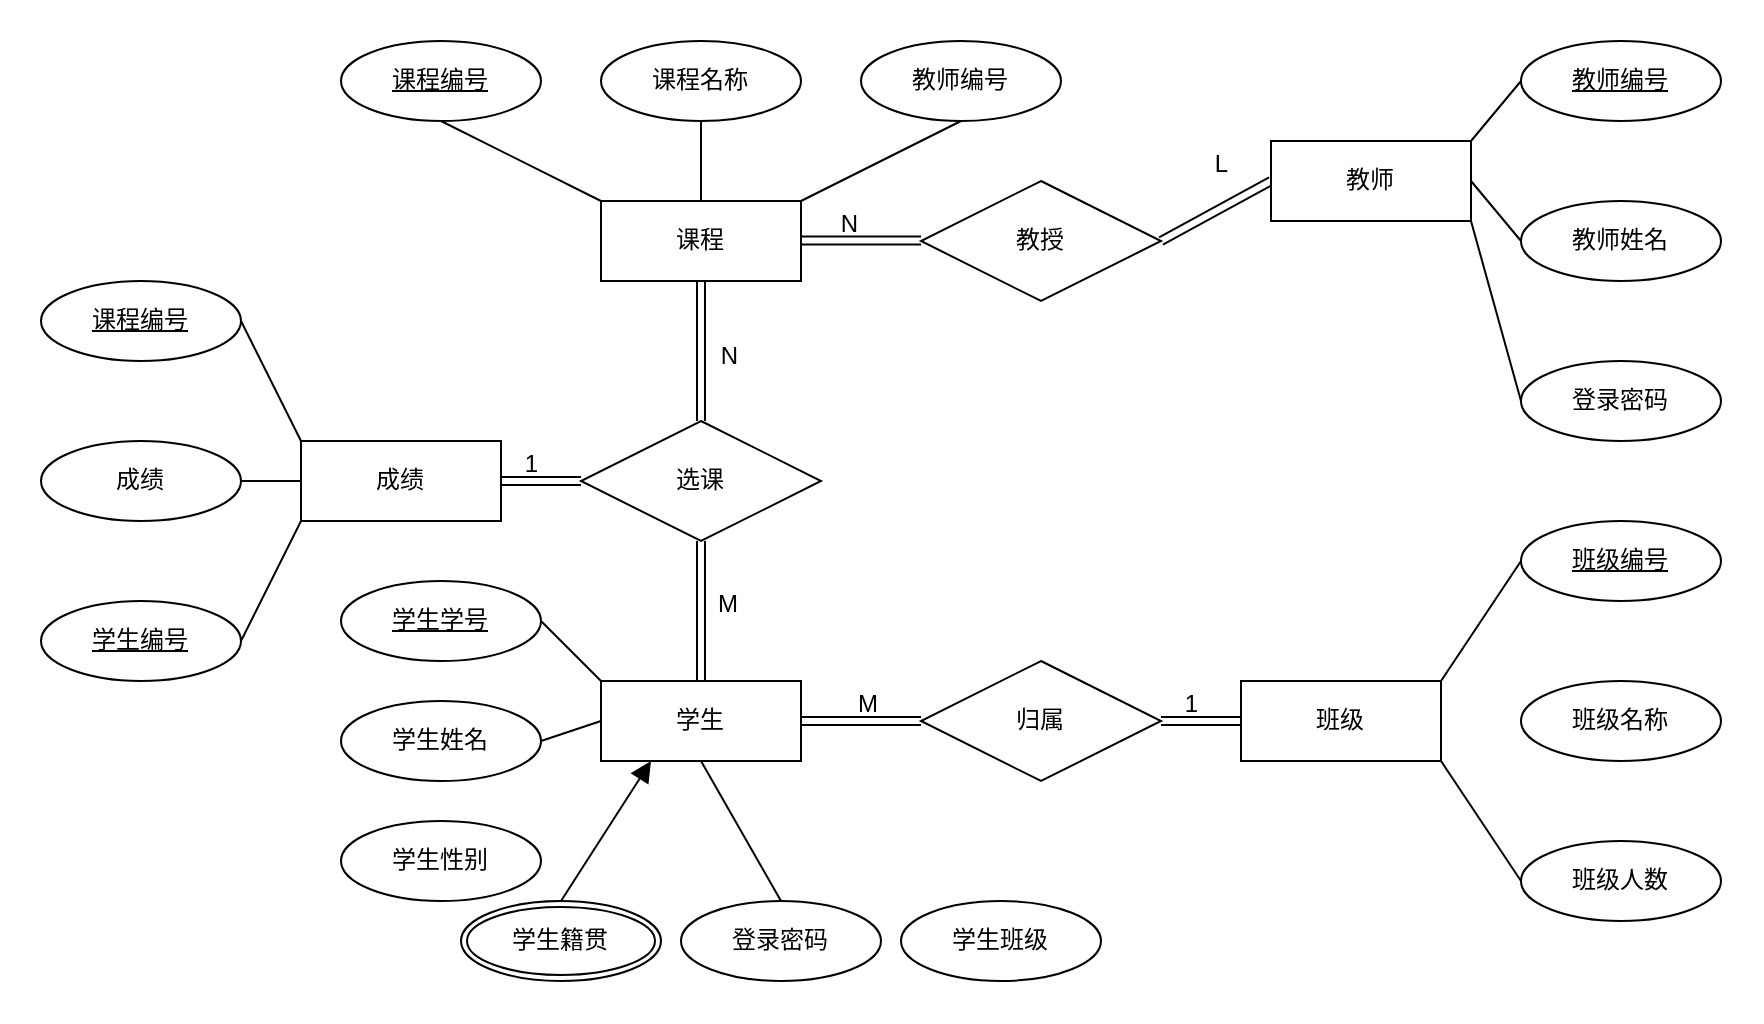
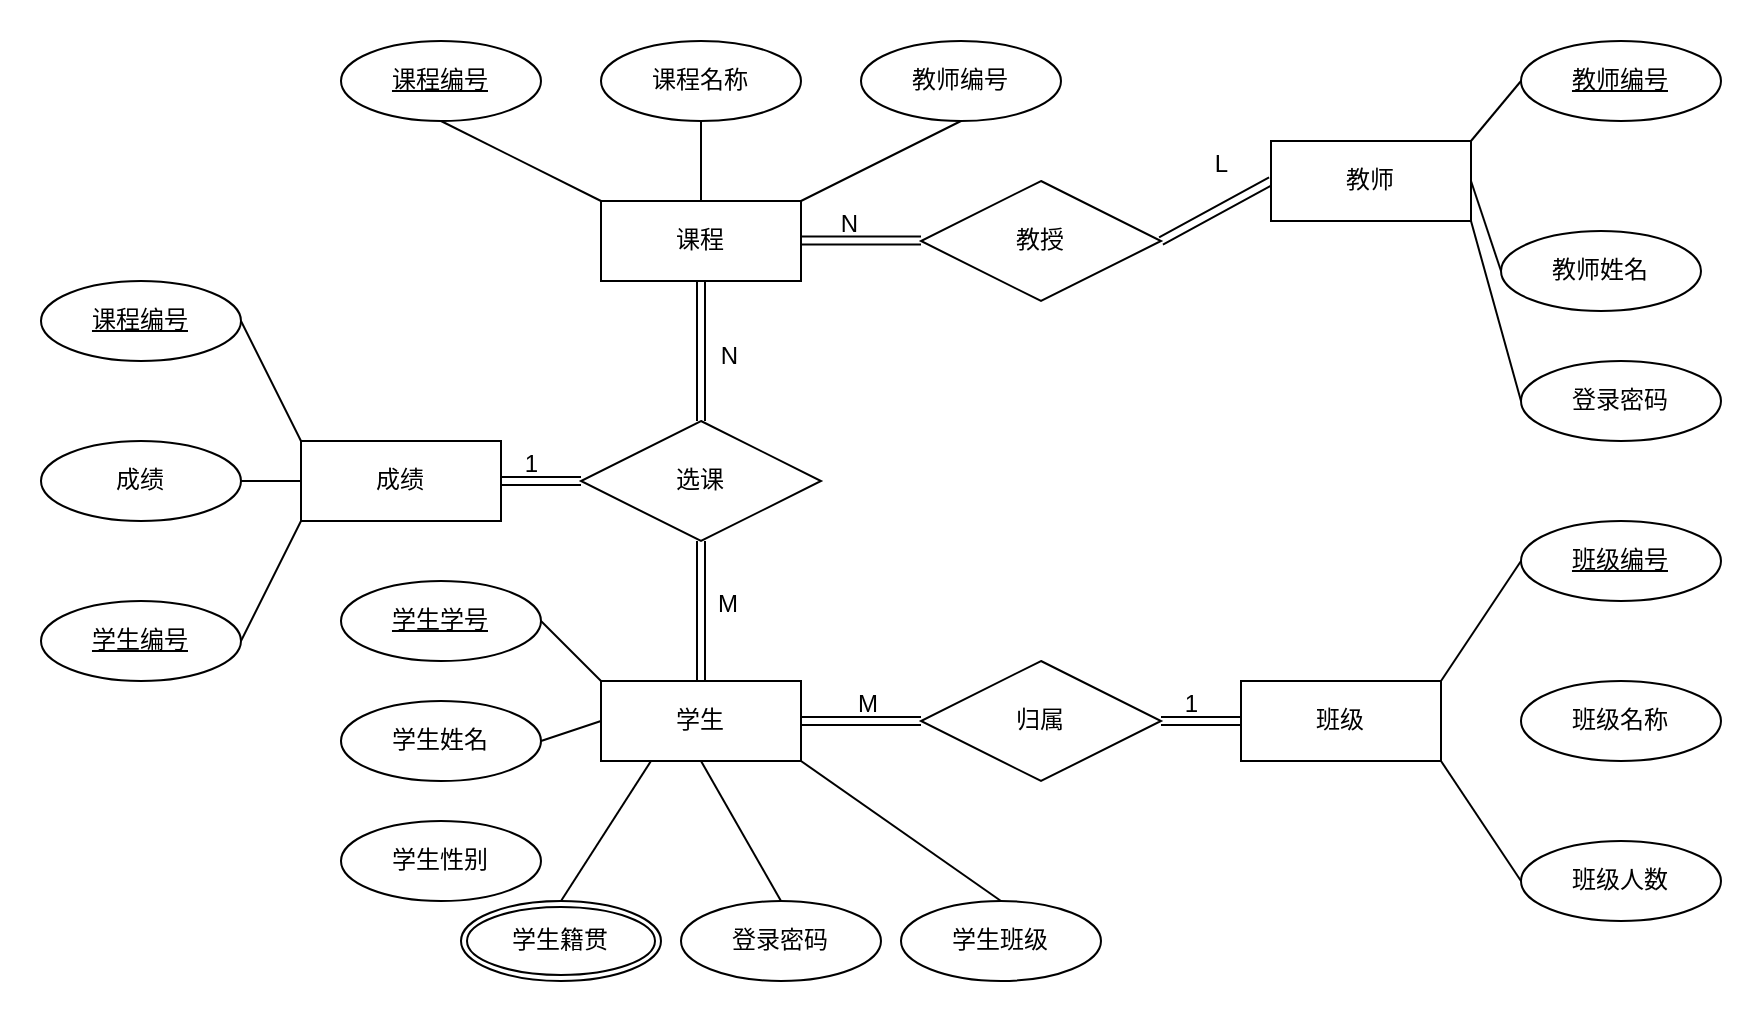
node "教师姓名": moved (1621, 241) -> (1601, 271)
edge "学生籍贯" -> "学生": arrowhead block -> none
edge "学生" -- "学生班级": added
